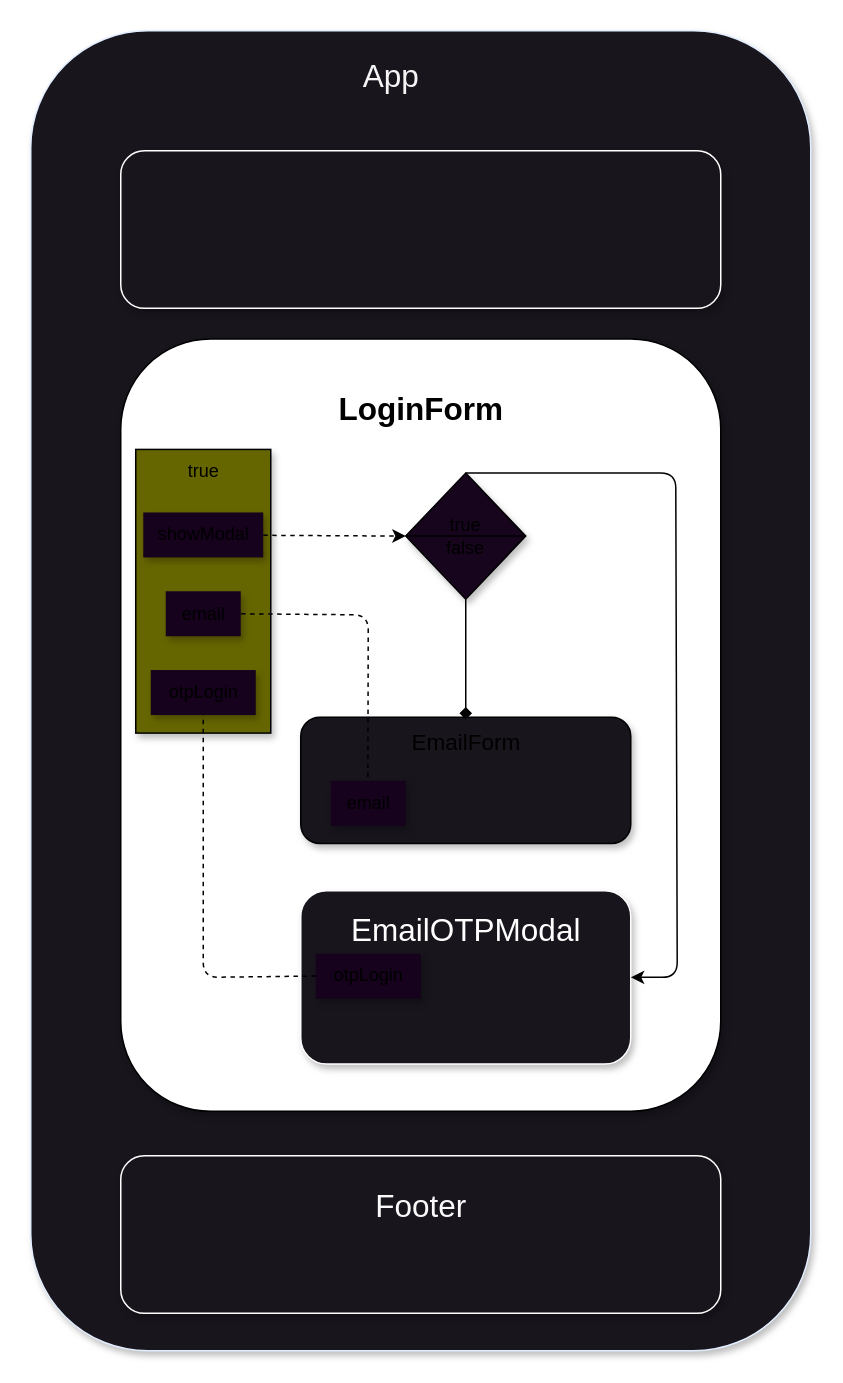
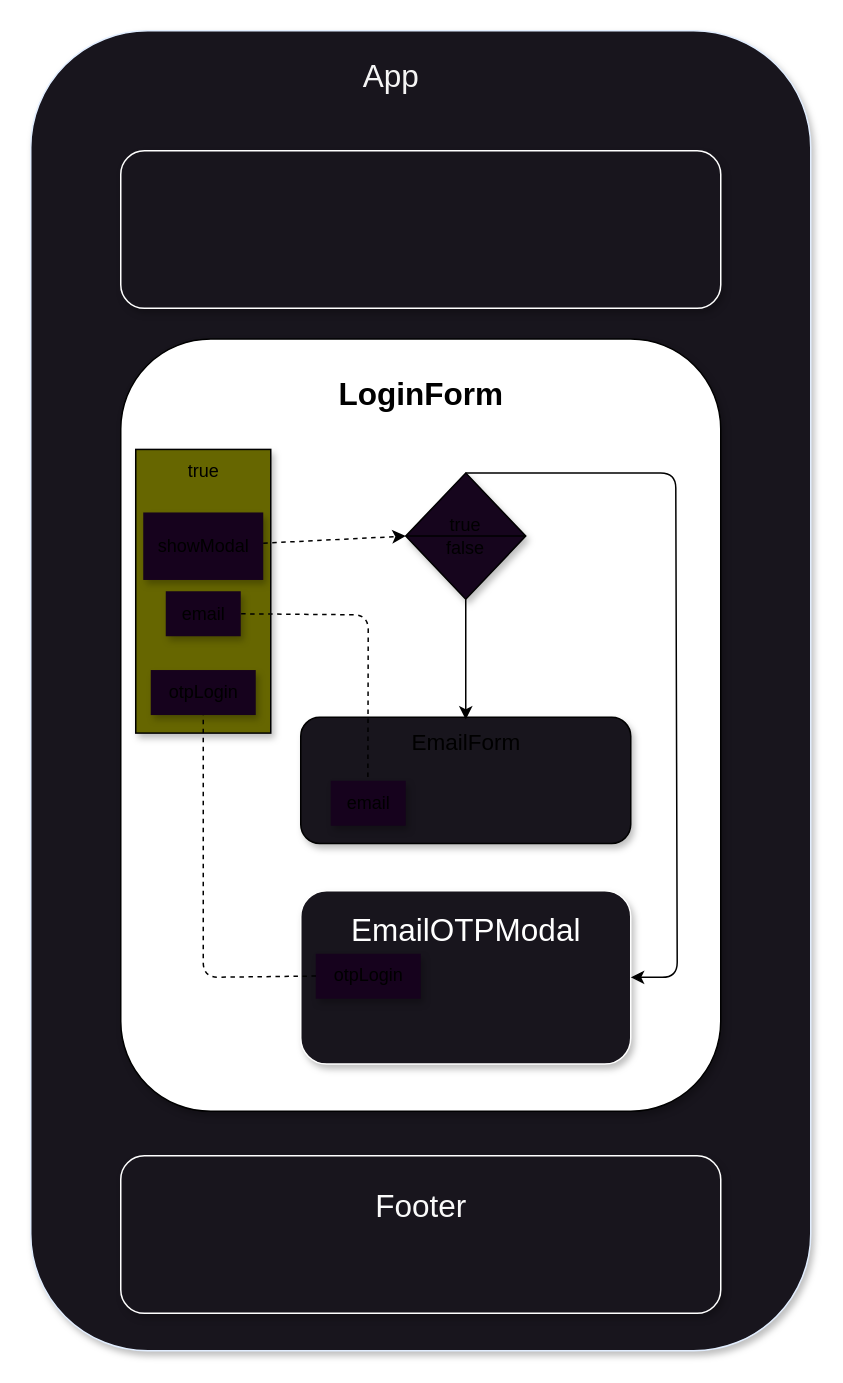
node "LoginForm": moved (421, 408) -> (421, 393)
node "showModal": size 120x45 -> 120x68
edge "true false" -> "EmailForm": arrowhead diamond -> classic
